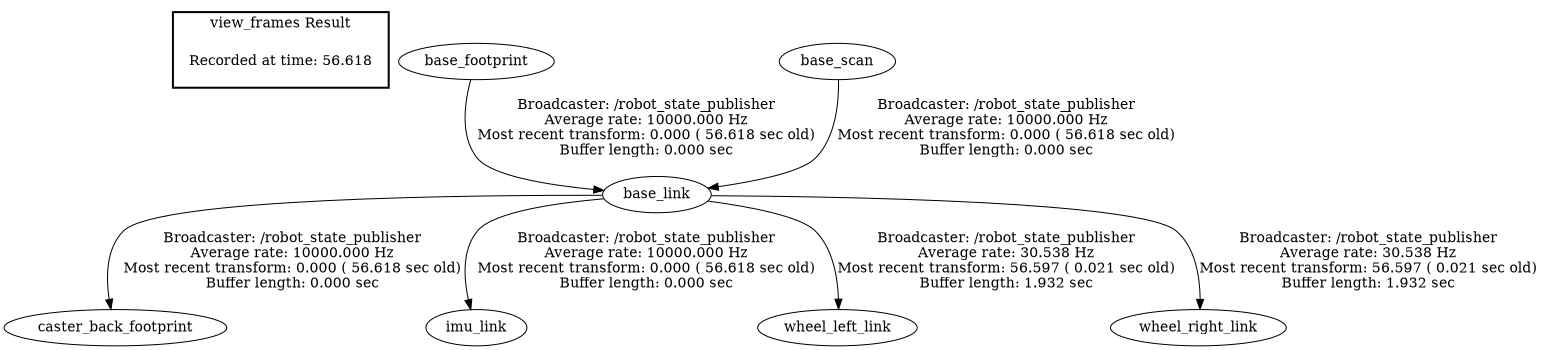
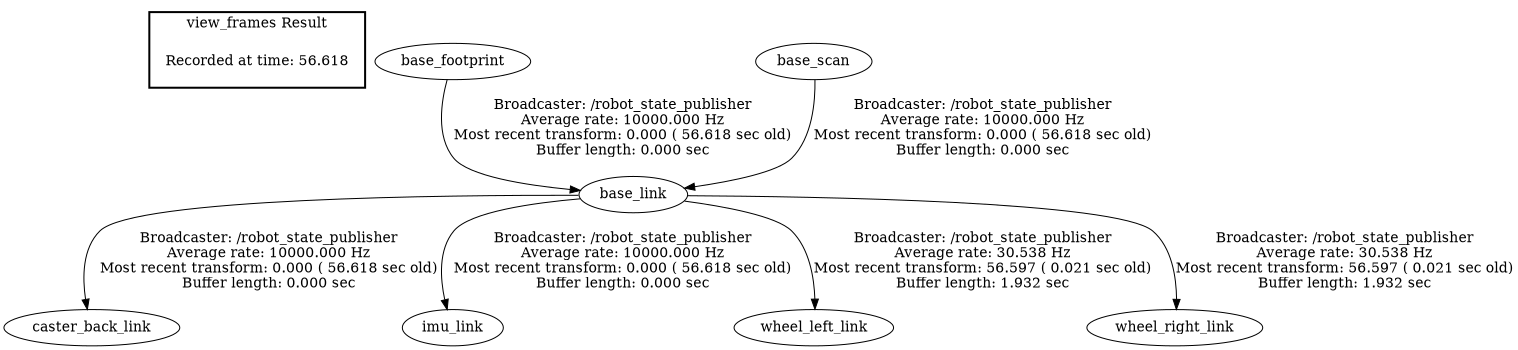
node "caster_back_footprint": label "caster_back_footprint" -> "caster_back_link"
